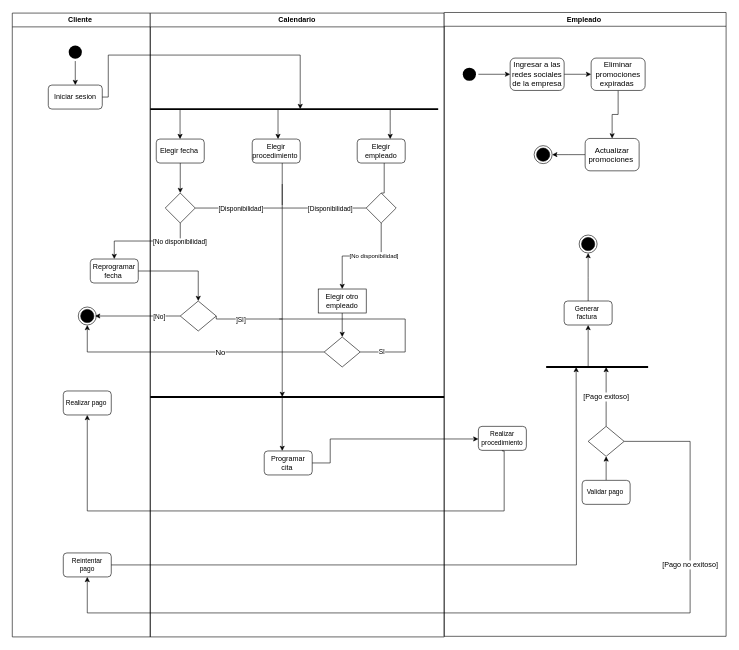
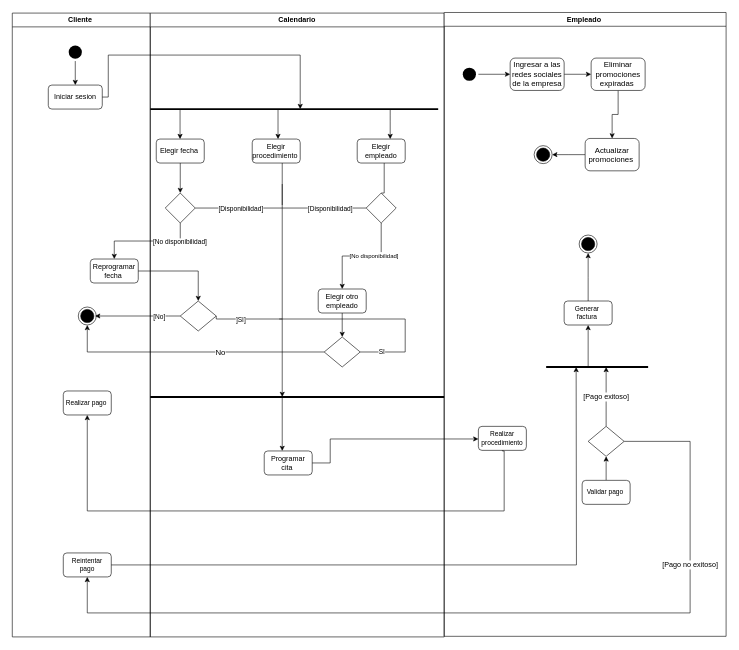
node "Elegir otro empleado": shape rectangle -> rounded rectangle
